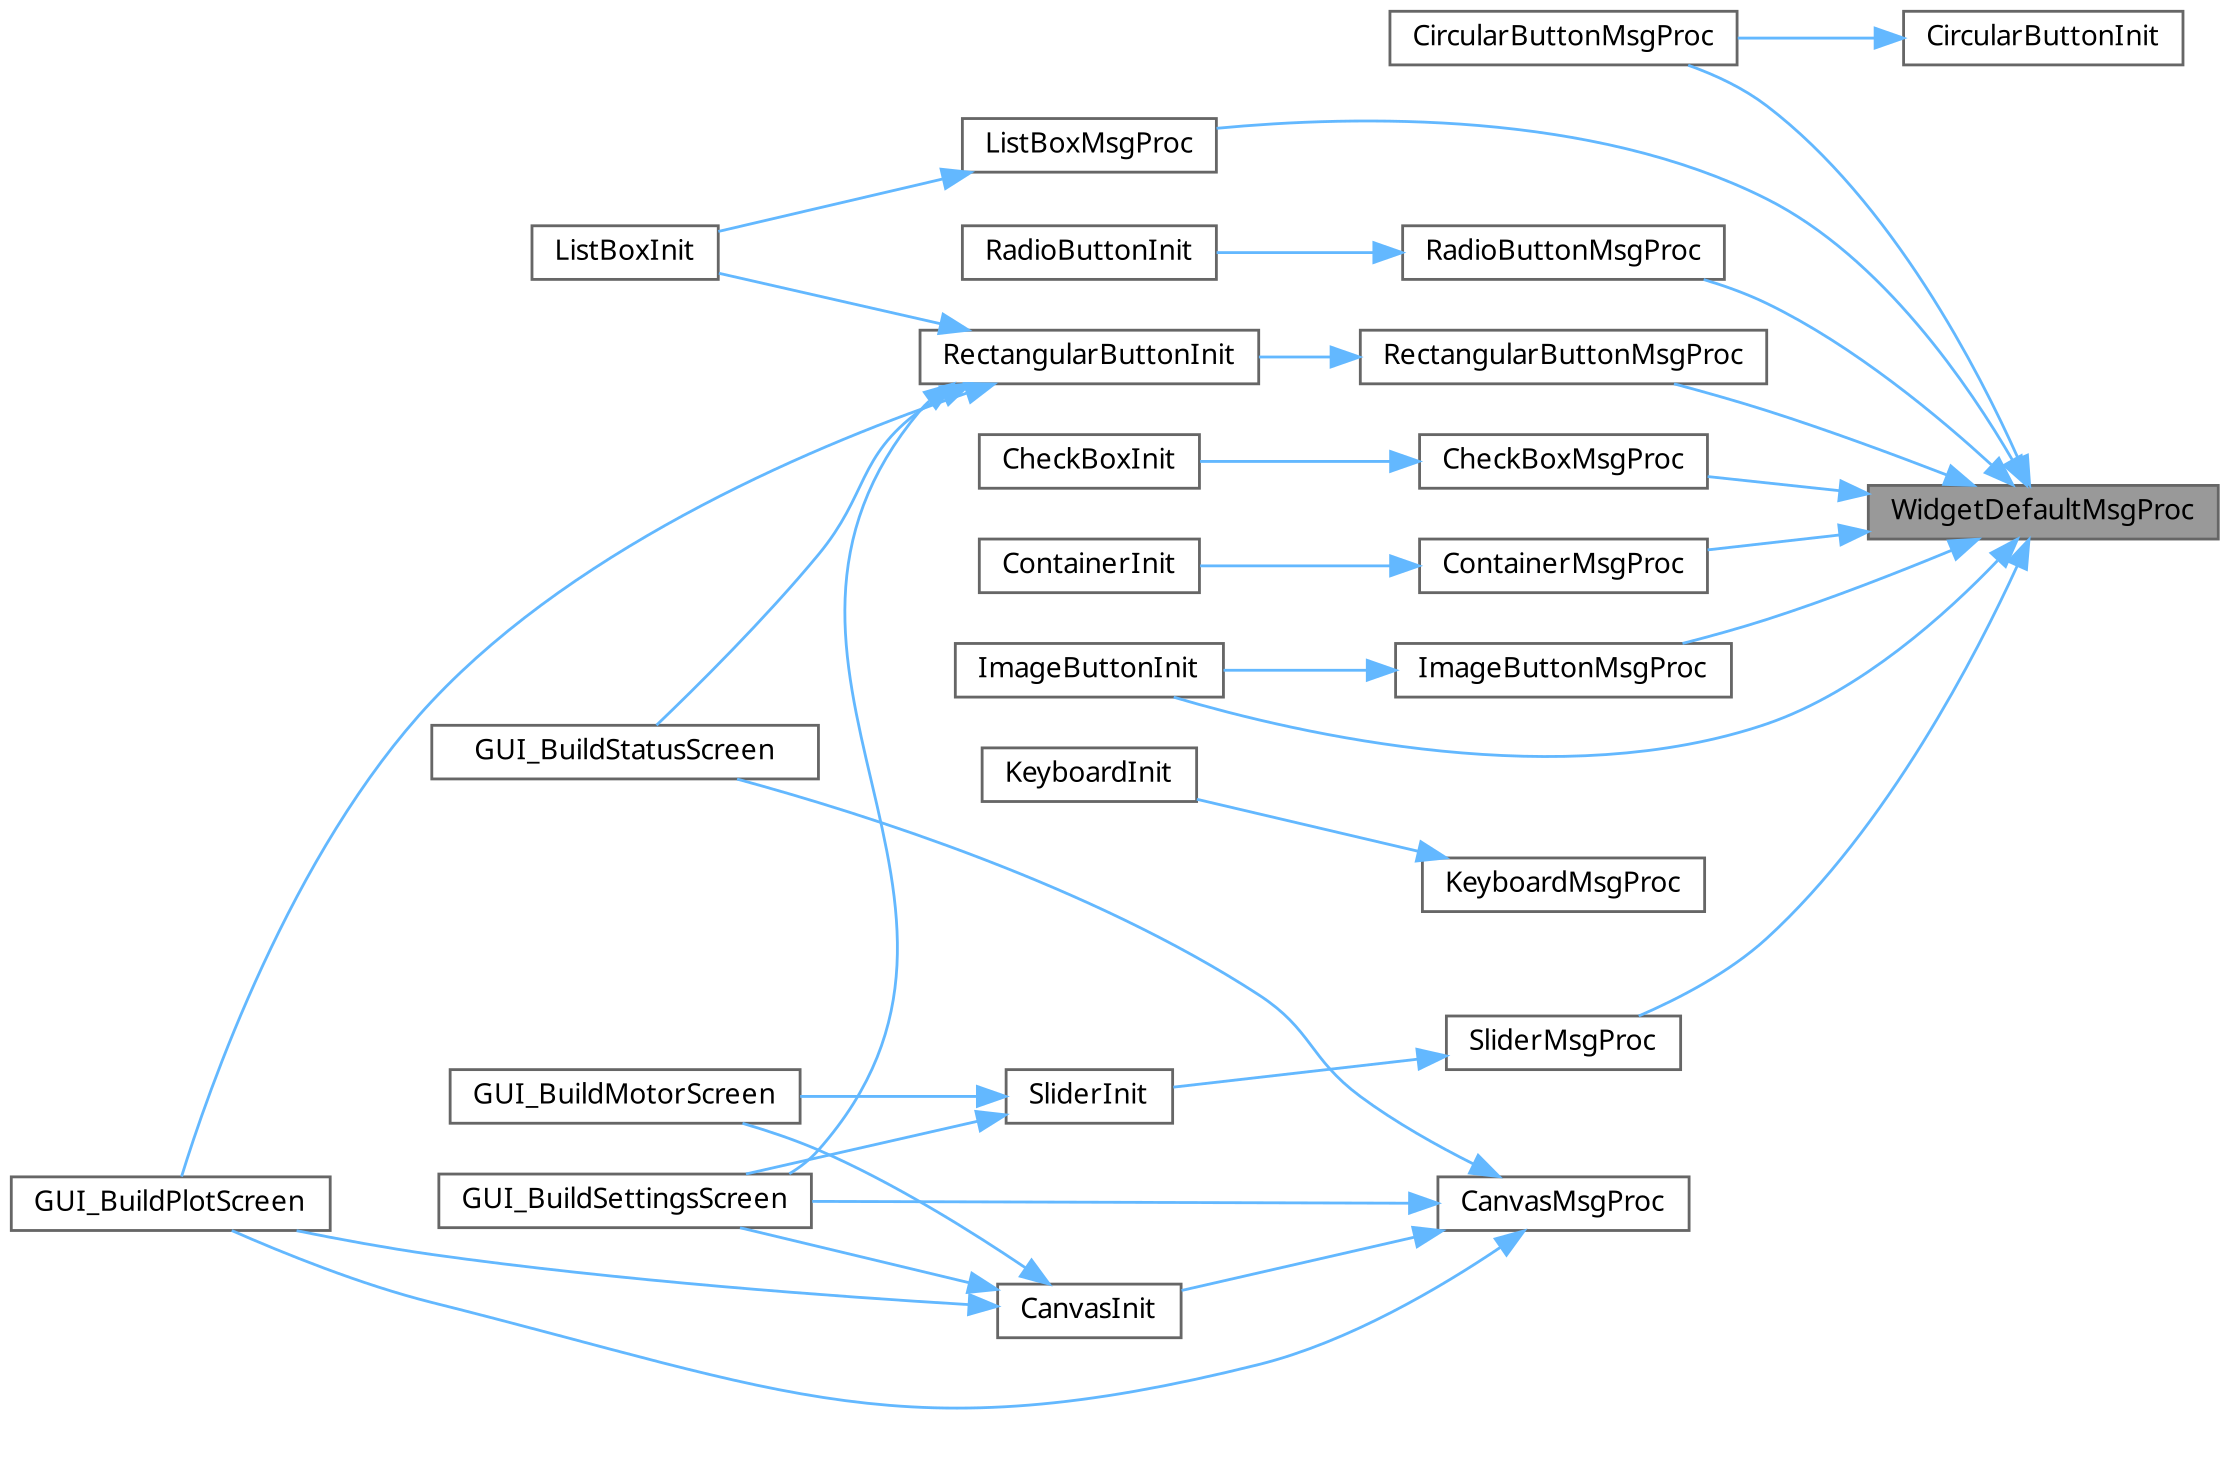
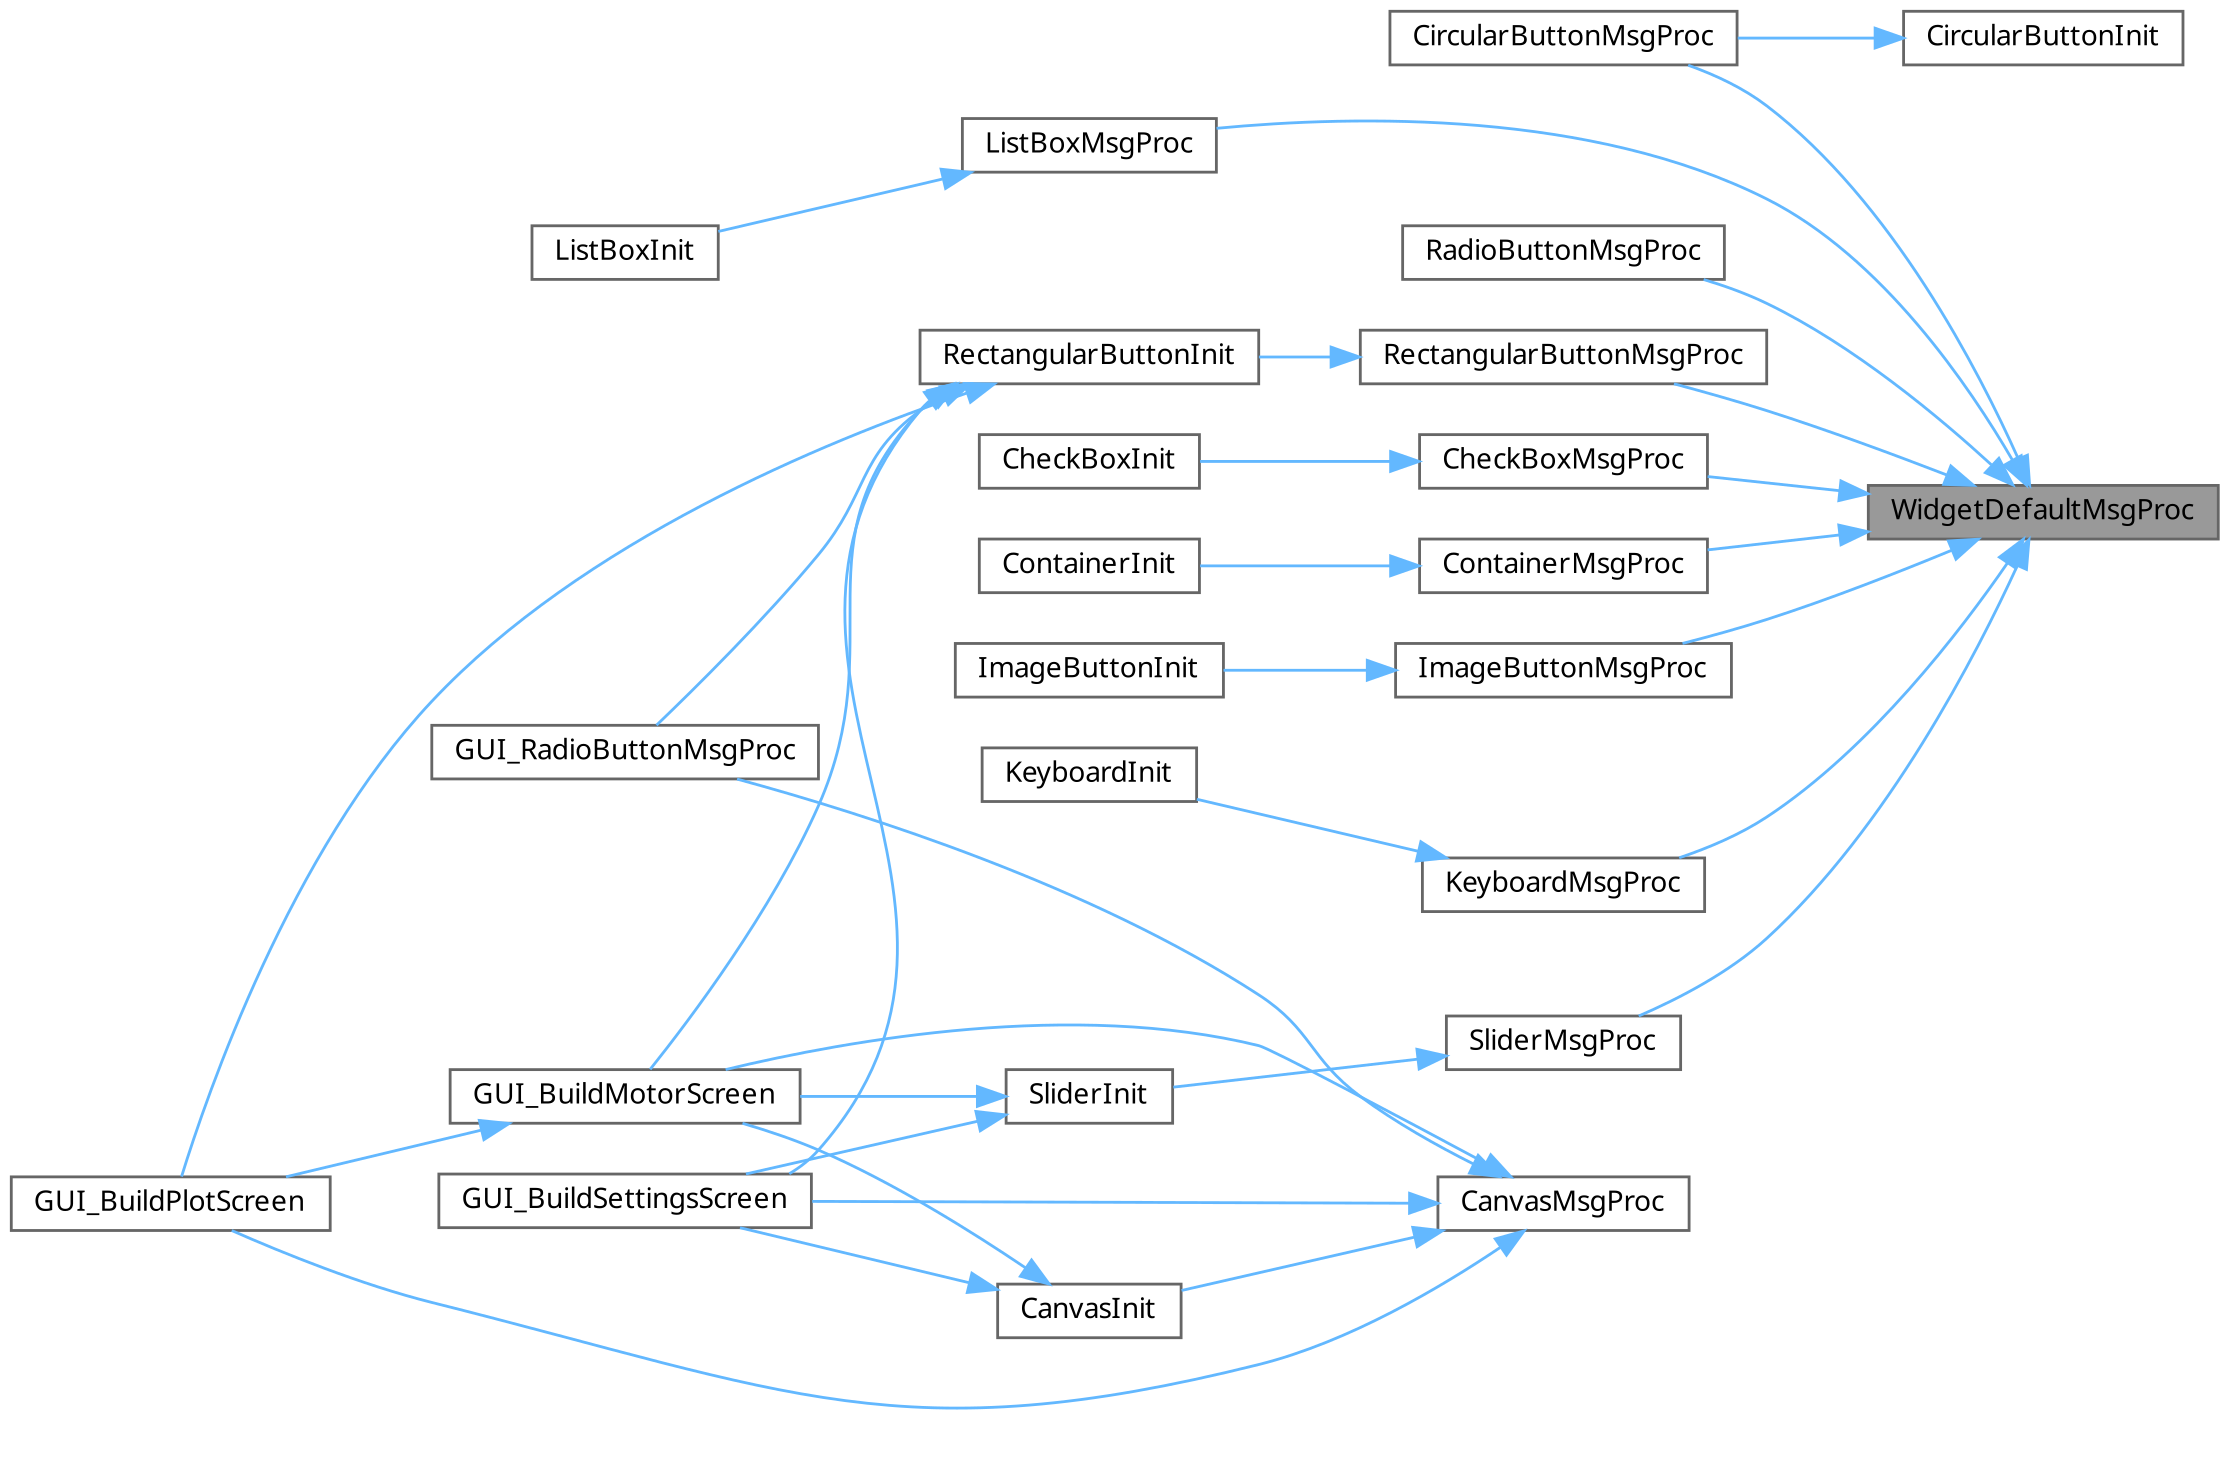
node "RadioButtonInit": removed
edge "ListBoxInit" -> "RectangularButtonInit": now "GUI_BuildMotorScreen" -> "RectangularButtonInit"
node "GUI_BuildStatusScreen": label "GUI_BuildStatusScreen" -> "GUI_RadioButtonMsgProc"
edge "ImageButtonInit" -> "WidgetDefaultMsgProc": now "KeyboardMsgProc" -> "WidgetDefaultMsgProc"
edge "GUI_BuildMotorScreen" -> "CanvasMsgProc": added
edge "GUI_BuildPlotScreen" -> "CanvasInit": now "GUI_BuildPlotScreen" -> "GUI_BuildMotorScreen"
